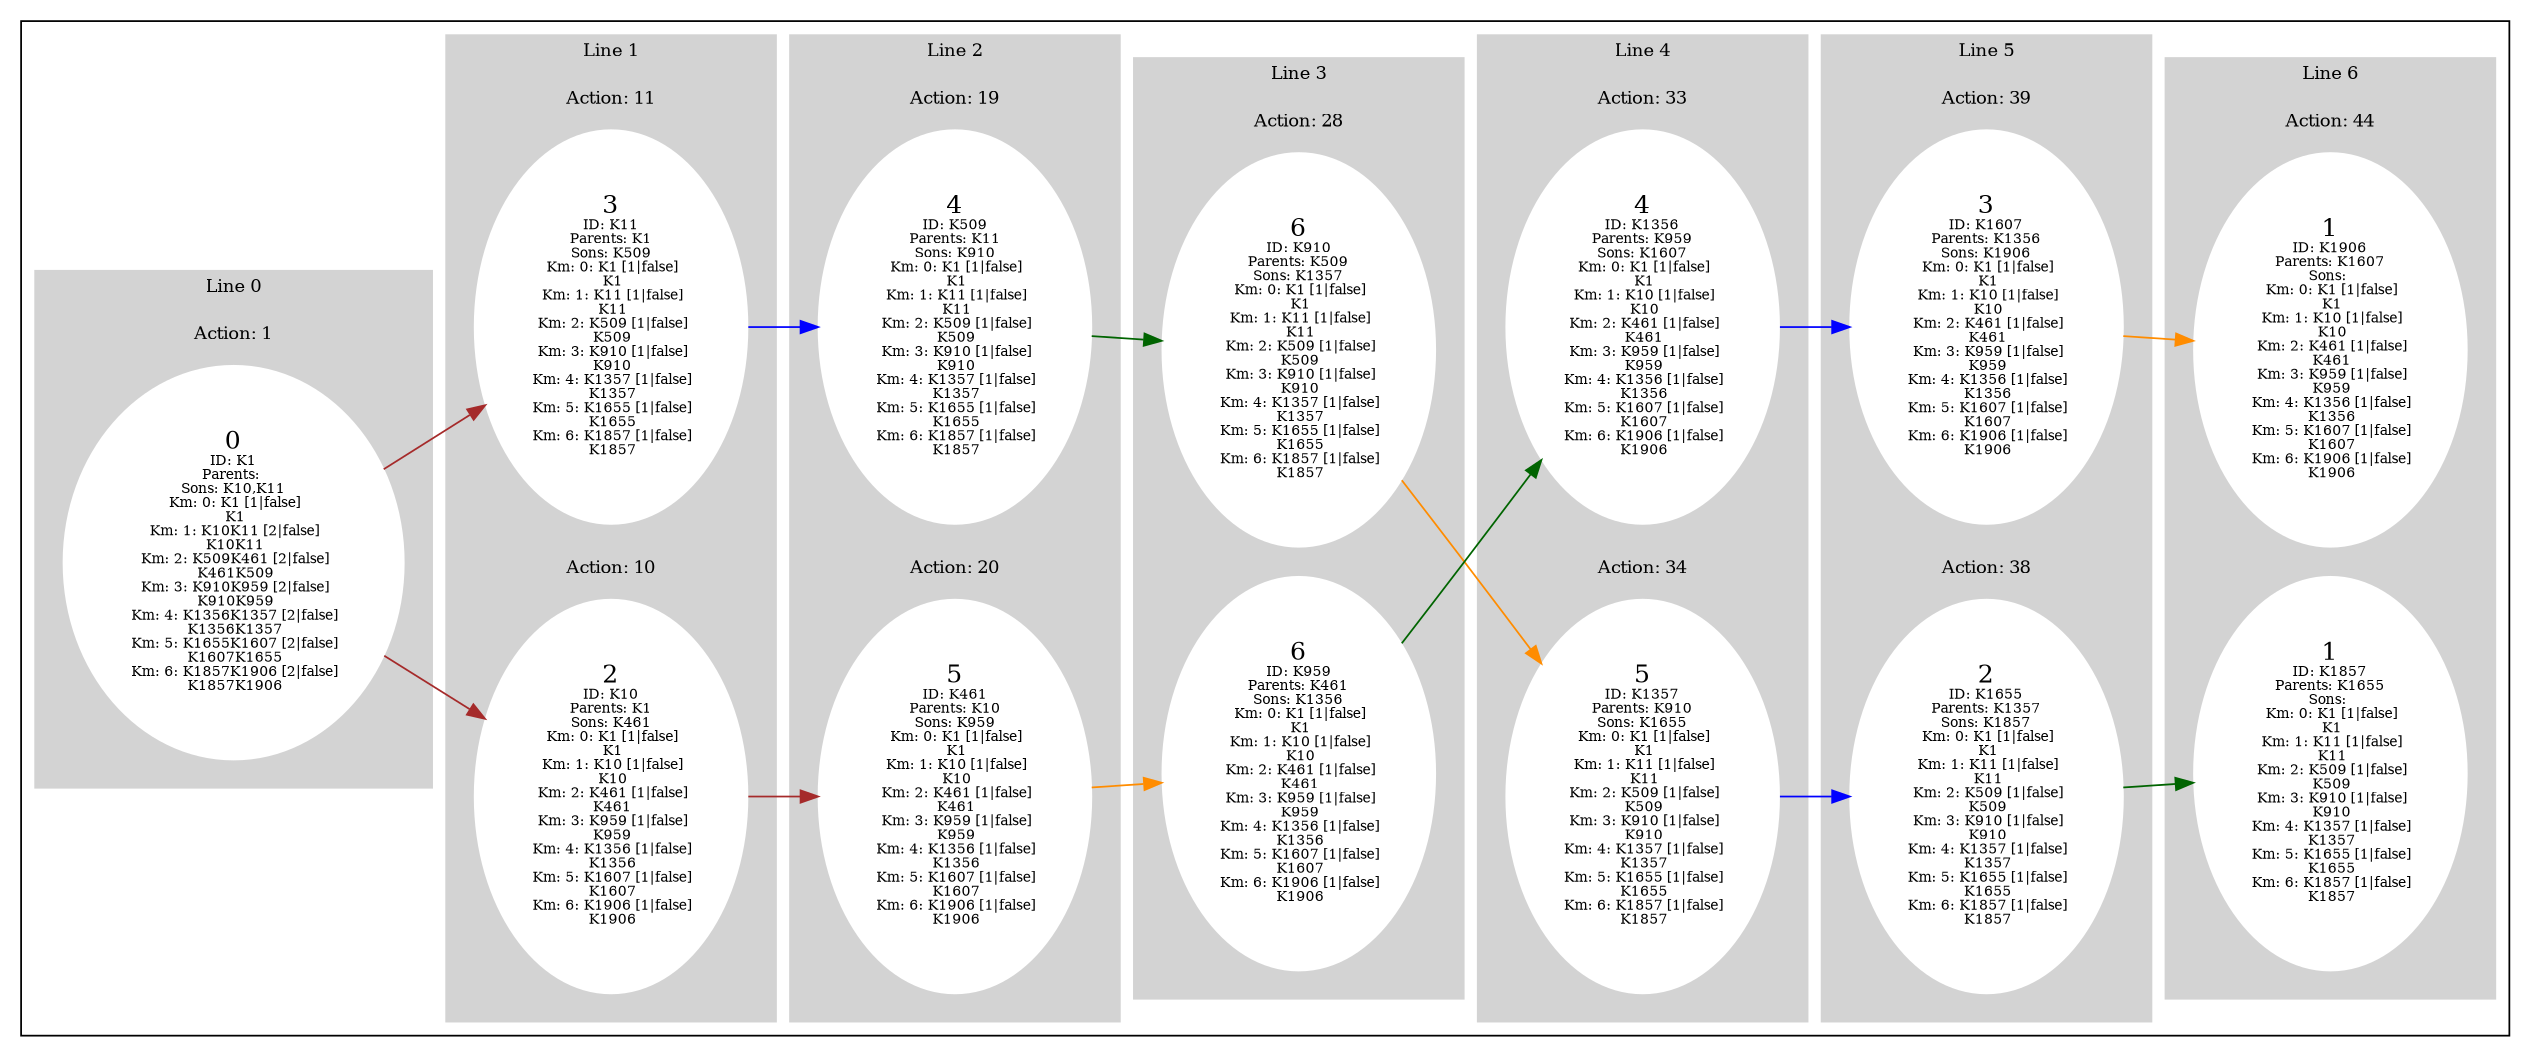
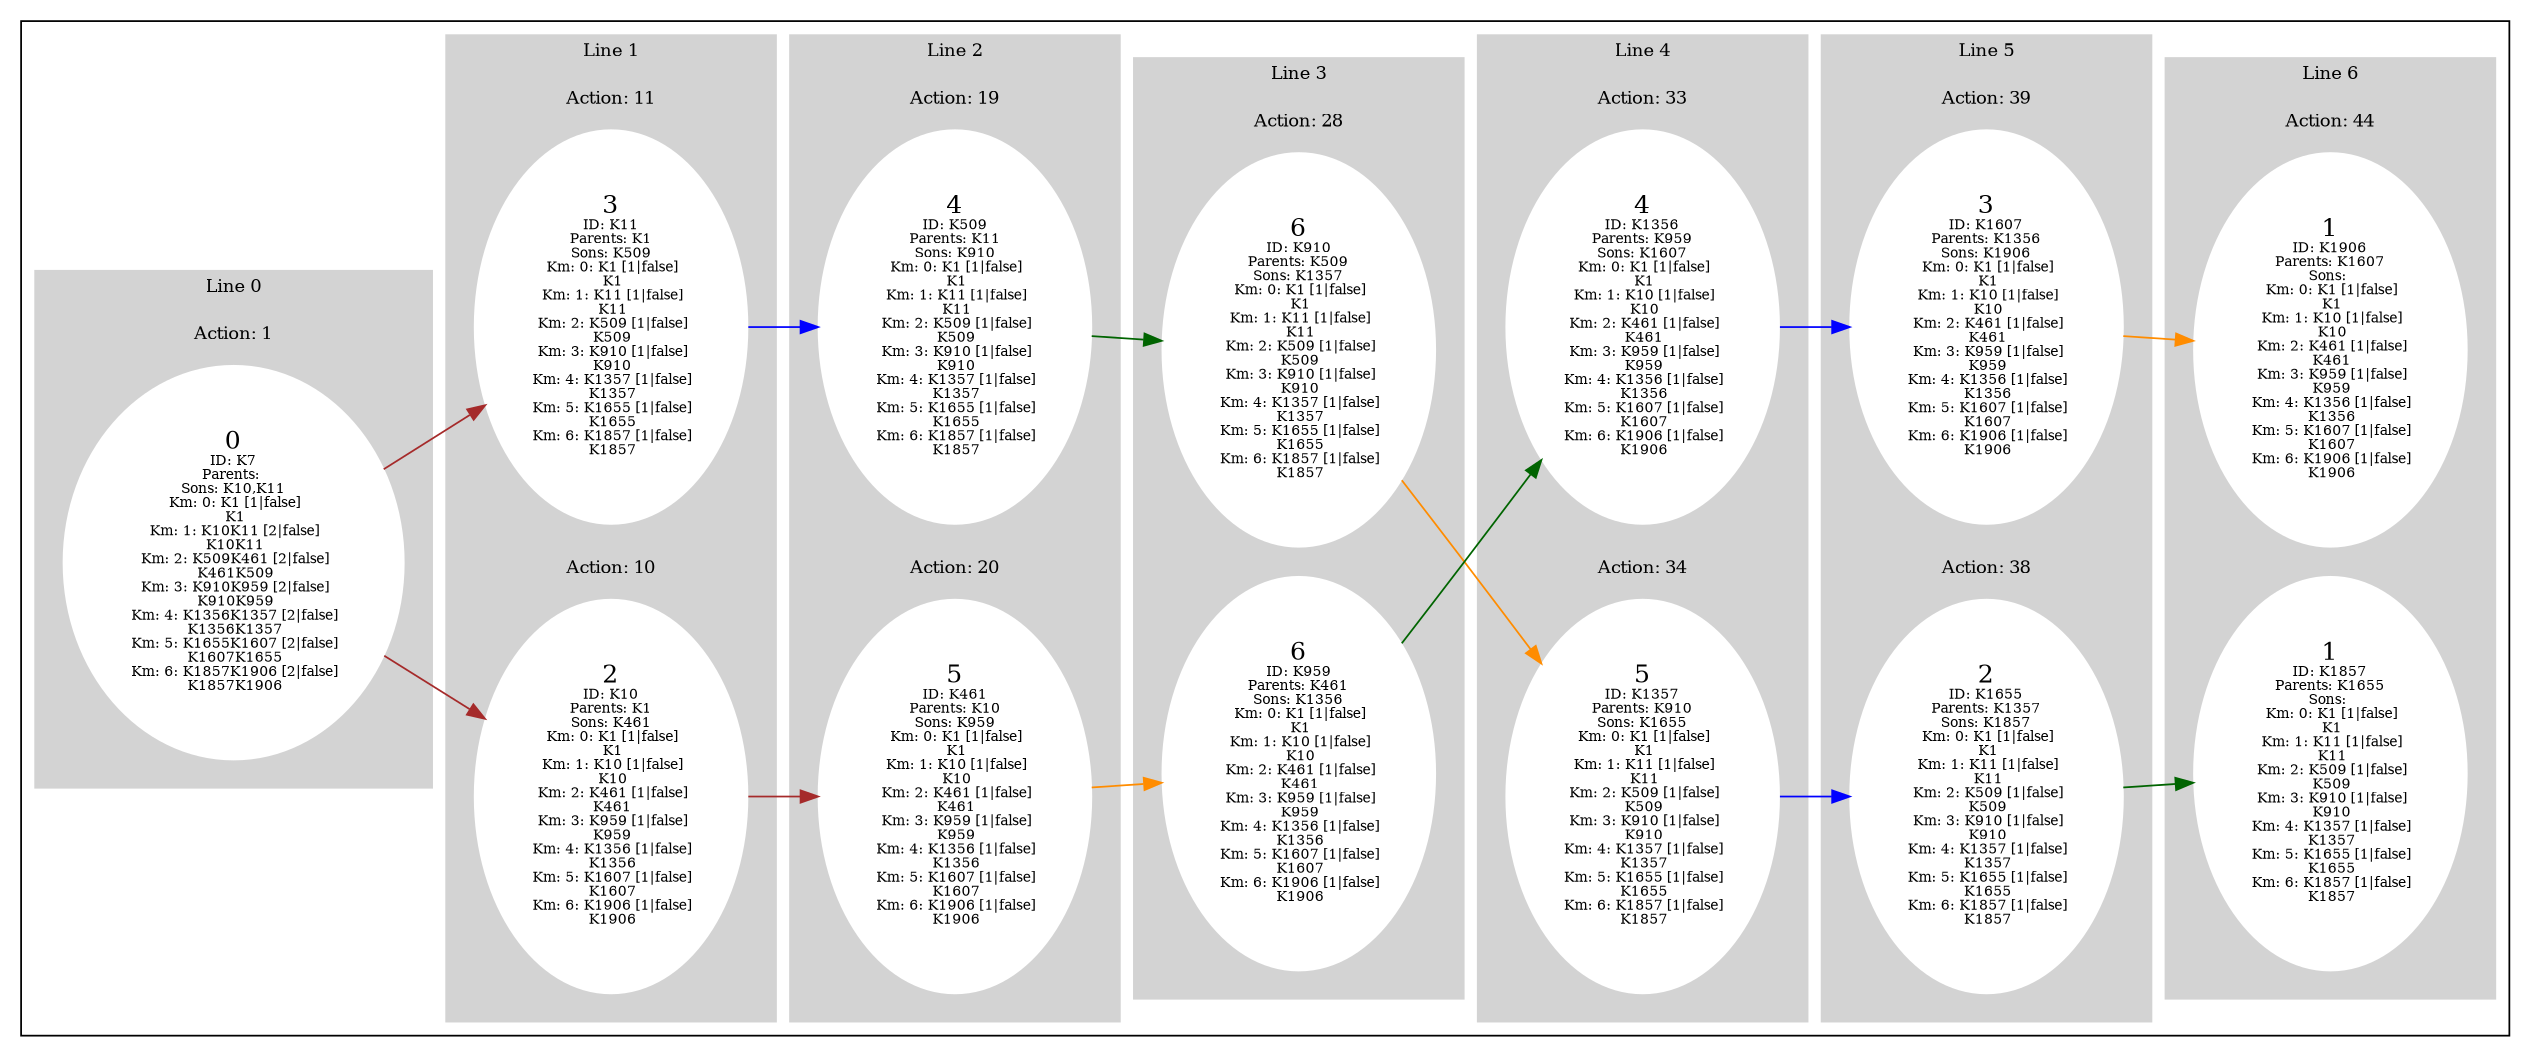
node "0": text "ID: K1" -> "ID: K7"
